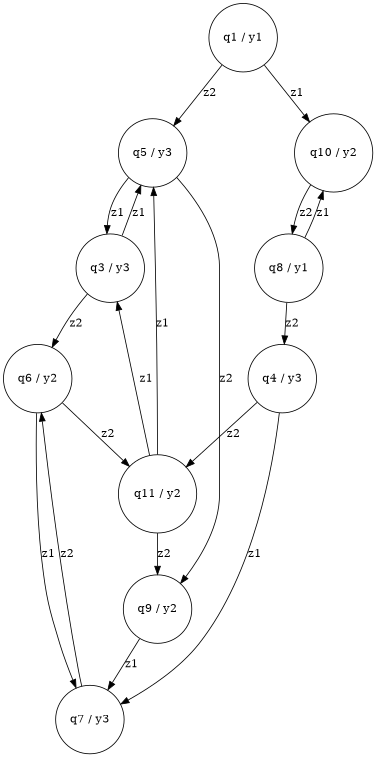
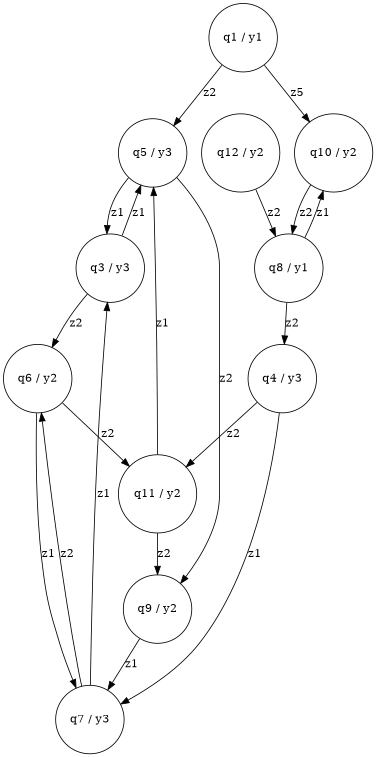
edge "q1 / y1" -> "q10 / y2": label "z1" -> "z5"
node "q12 / y2": added
edge "q11 / y2" -> "q3 / y3": now "q7 / y3" -> "q3 / y3"
